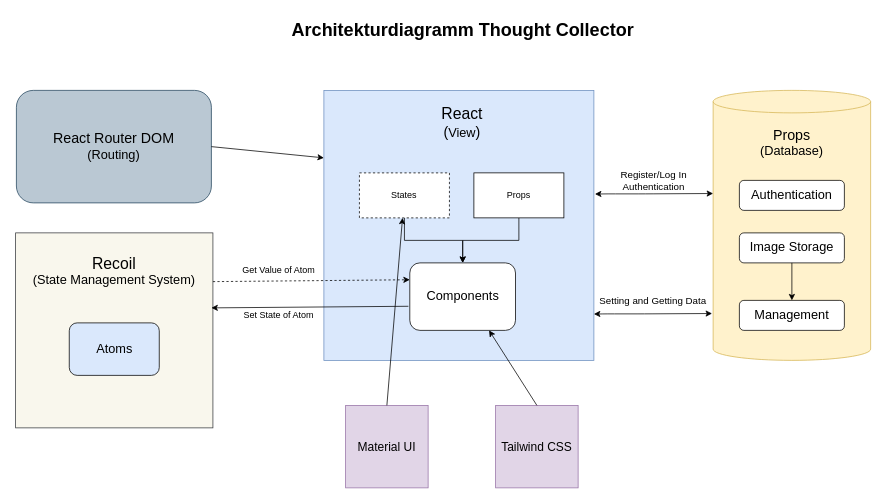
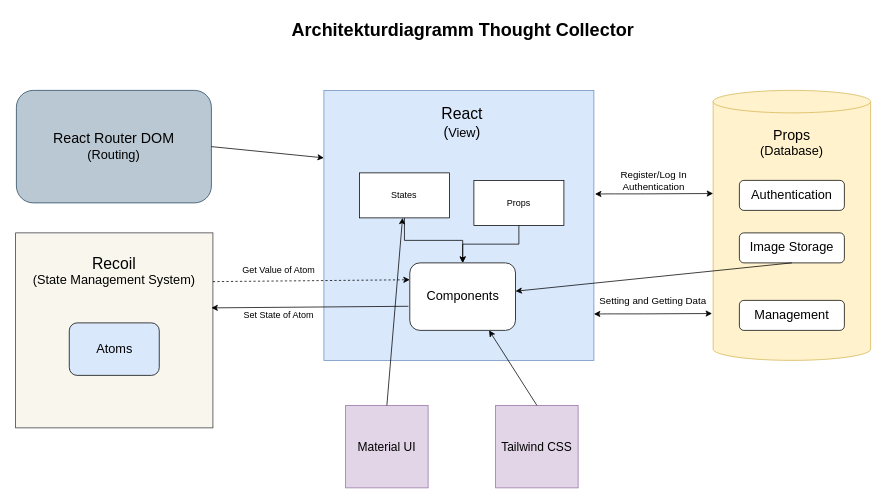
node "States": style dashed -> solid
node "Props": moved (519, 195) -> (519, 203)
edge "Image Storage" -> "Management": now "Image Storage" -> "Components"
